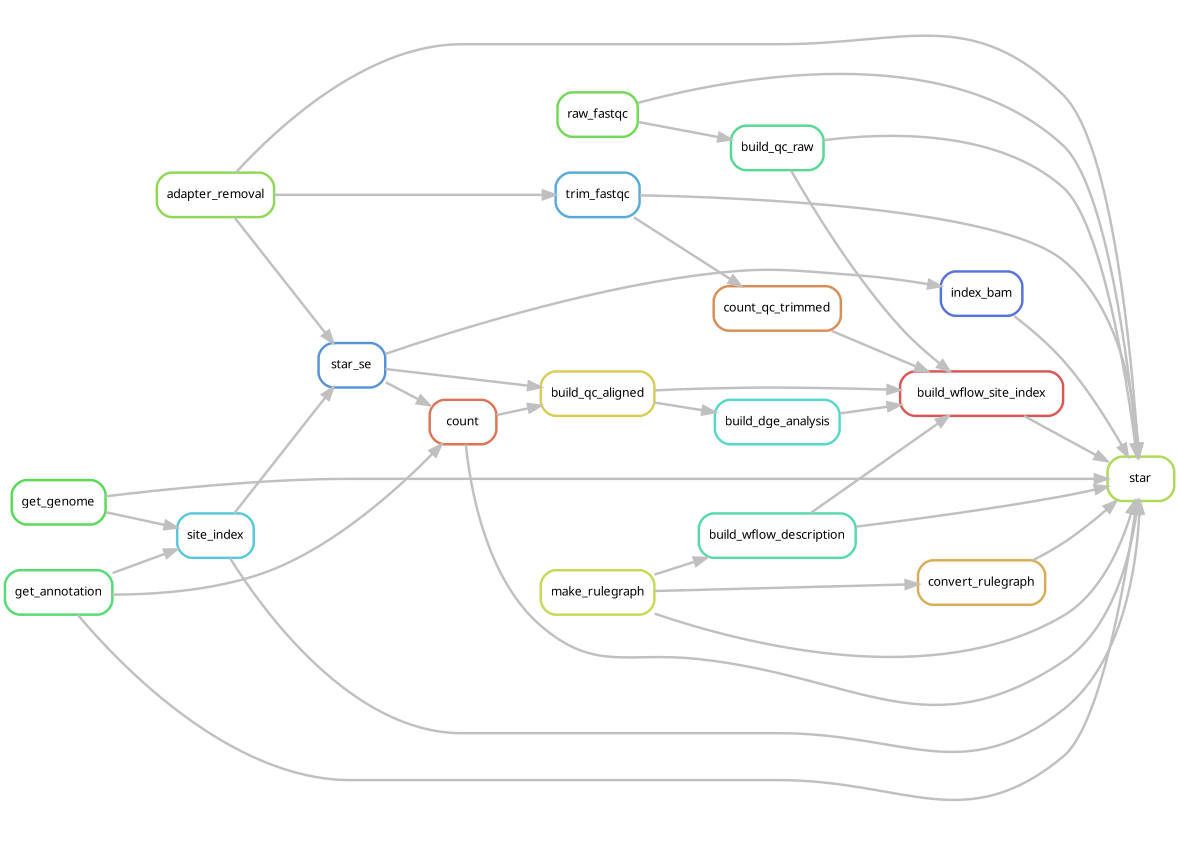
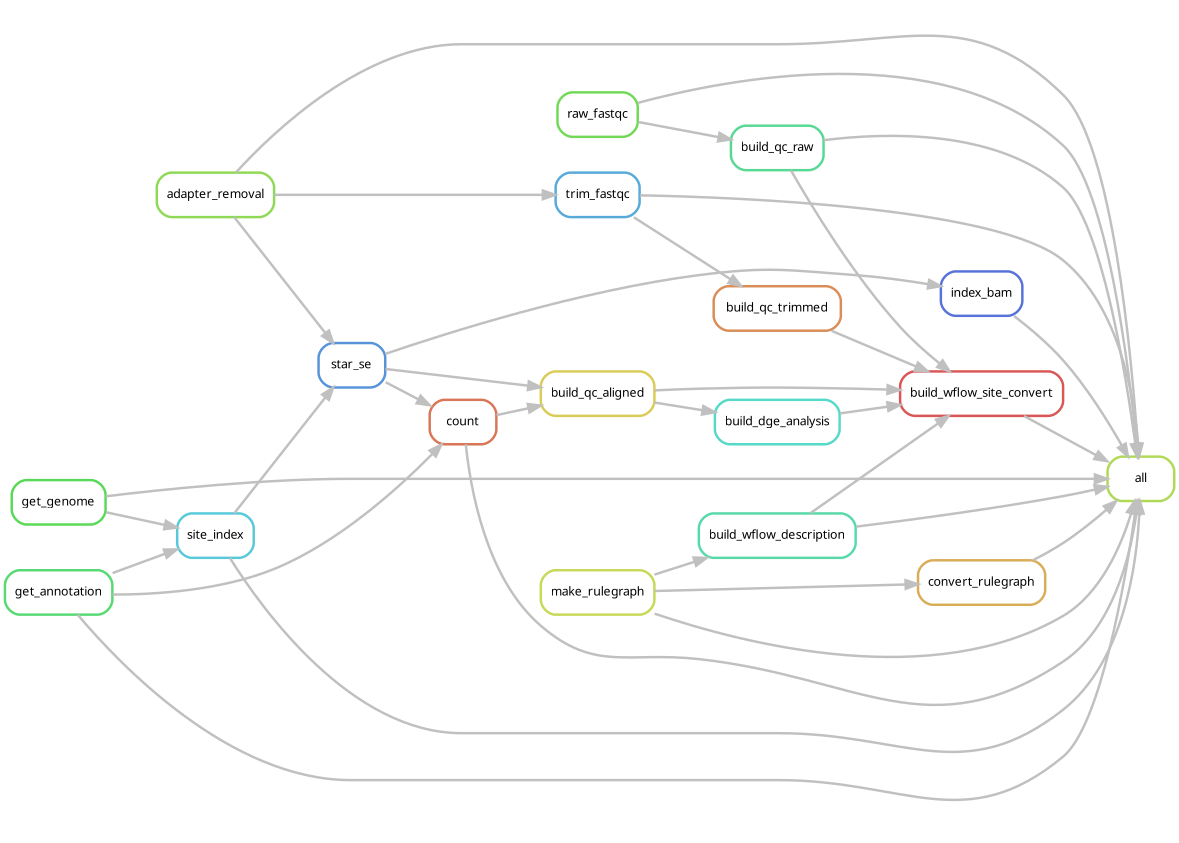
node "count_qc_trimmed": label "count_qc_trimmed" -> "build_qc_trimmed"
node "build_wflow_site_index": label "build_wflow_site_index" -> "build_wflow_site_convert"
node "star": label "star" -> "all"
